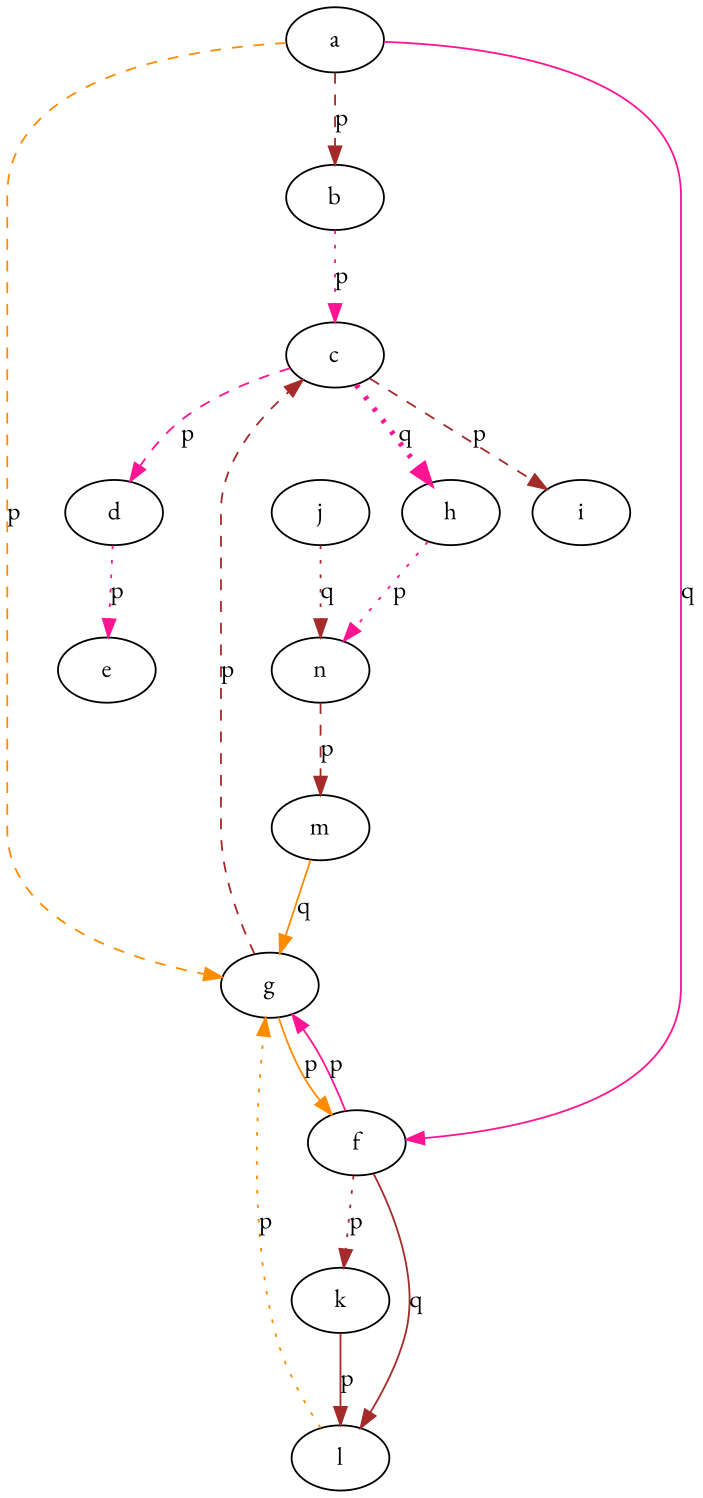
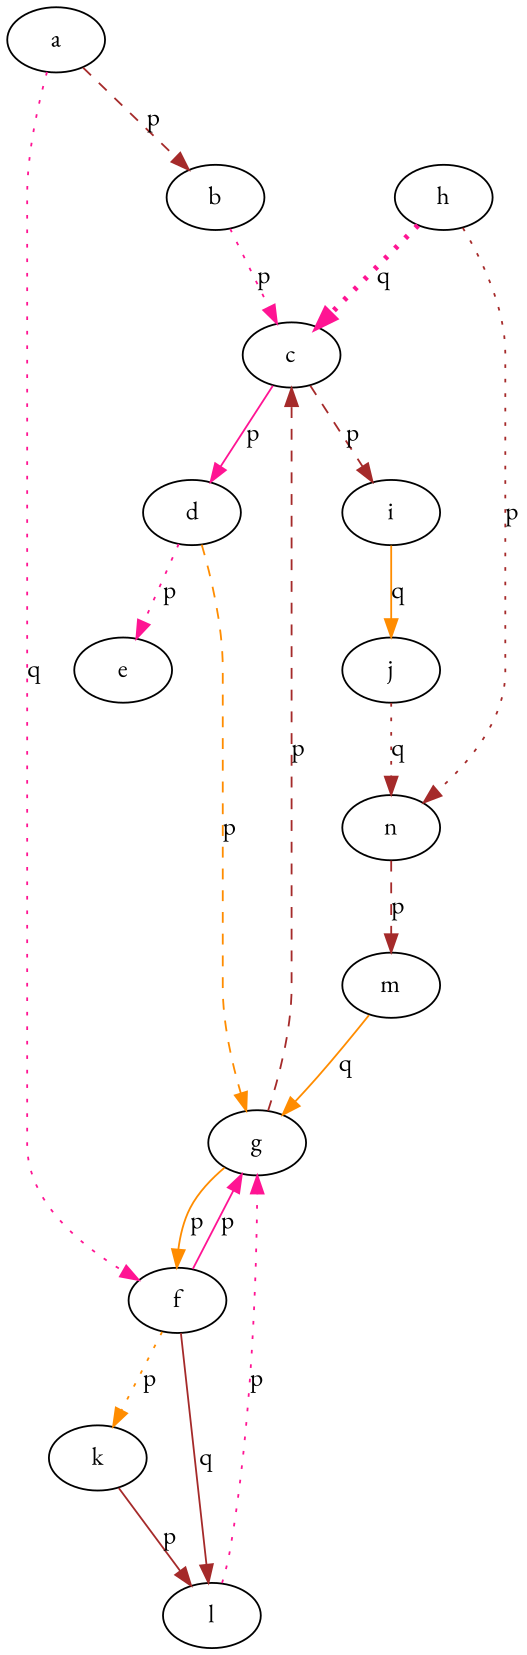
edge "c" -> "d": style dashed -> solid
edge "c" -> "h": reversed
edge "a" -> "g": now "d" -> "g"
edge "a" -> "f": style solid -> dotted
edge "i" -> "j": added, label "q"
edge "h" -> "n": color deeppink -> brown
edge "f" -> "k": color brown -> darkorange
edge "l" -> "g": color darkorange -> deeppink
